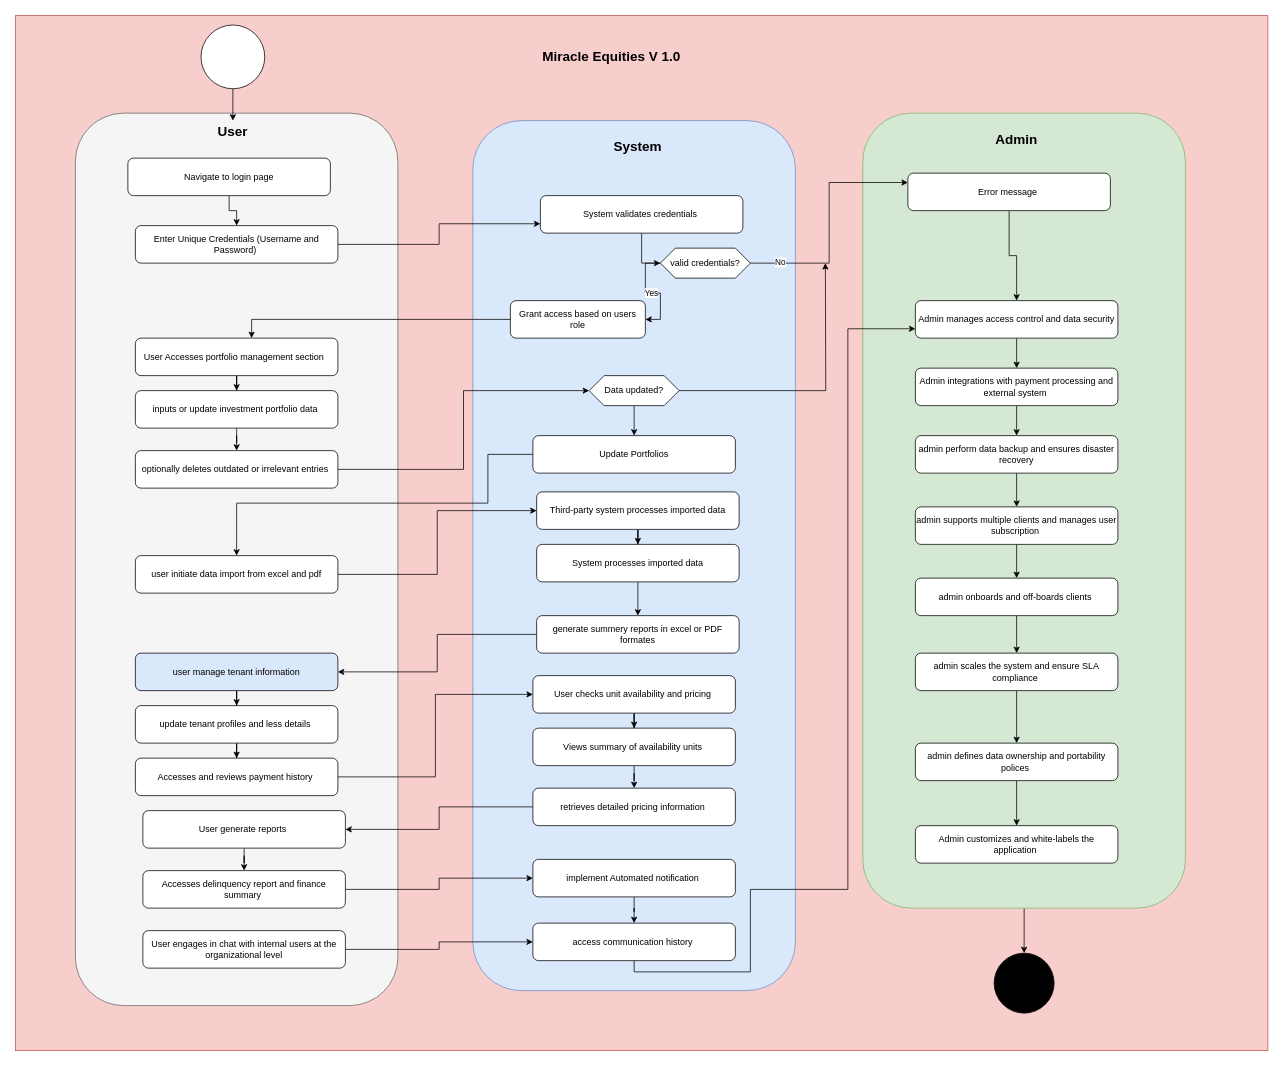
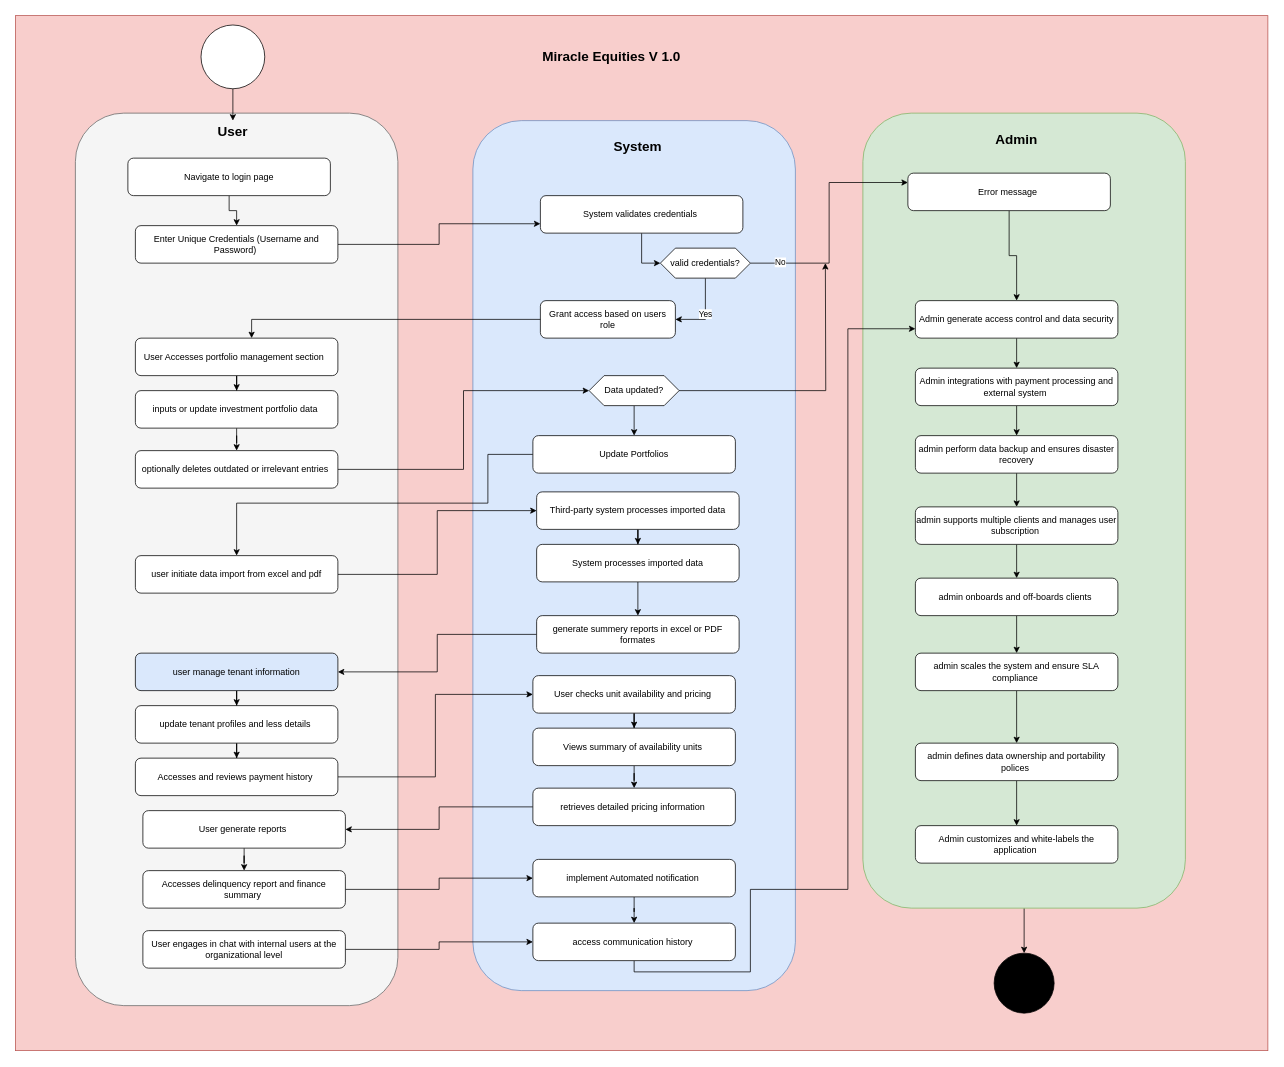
node "Grant access based on users role": moved (578, 319) -> (608, 319)
node "Admin manages access control and data security": label "Admin manages access control and data security" -> "Admin generate access control and data security"
